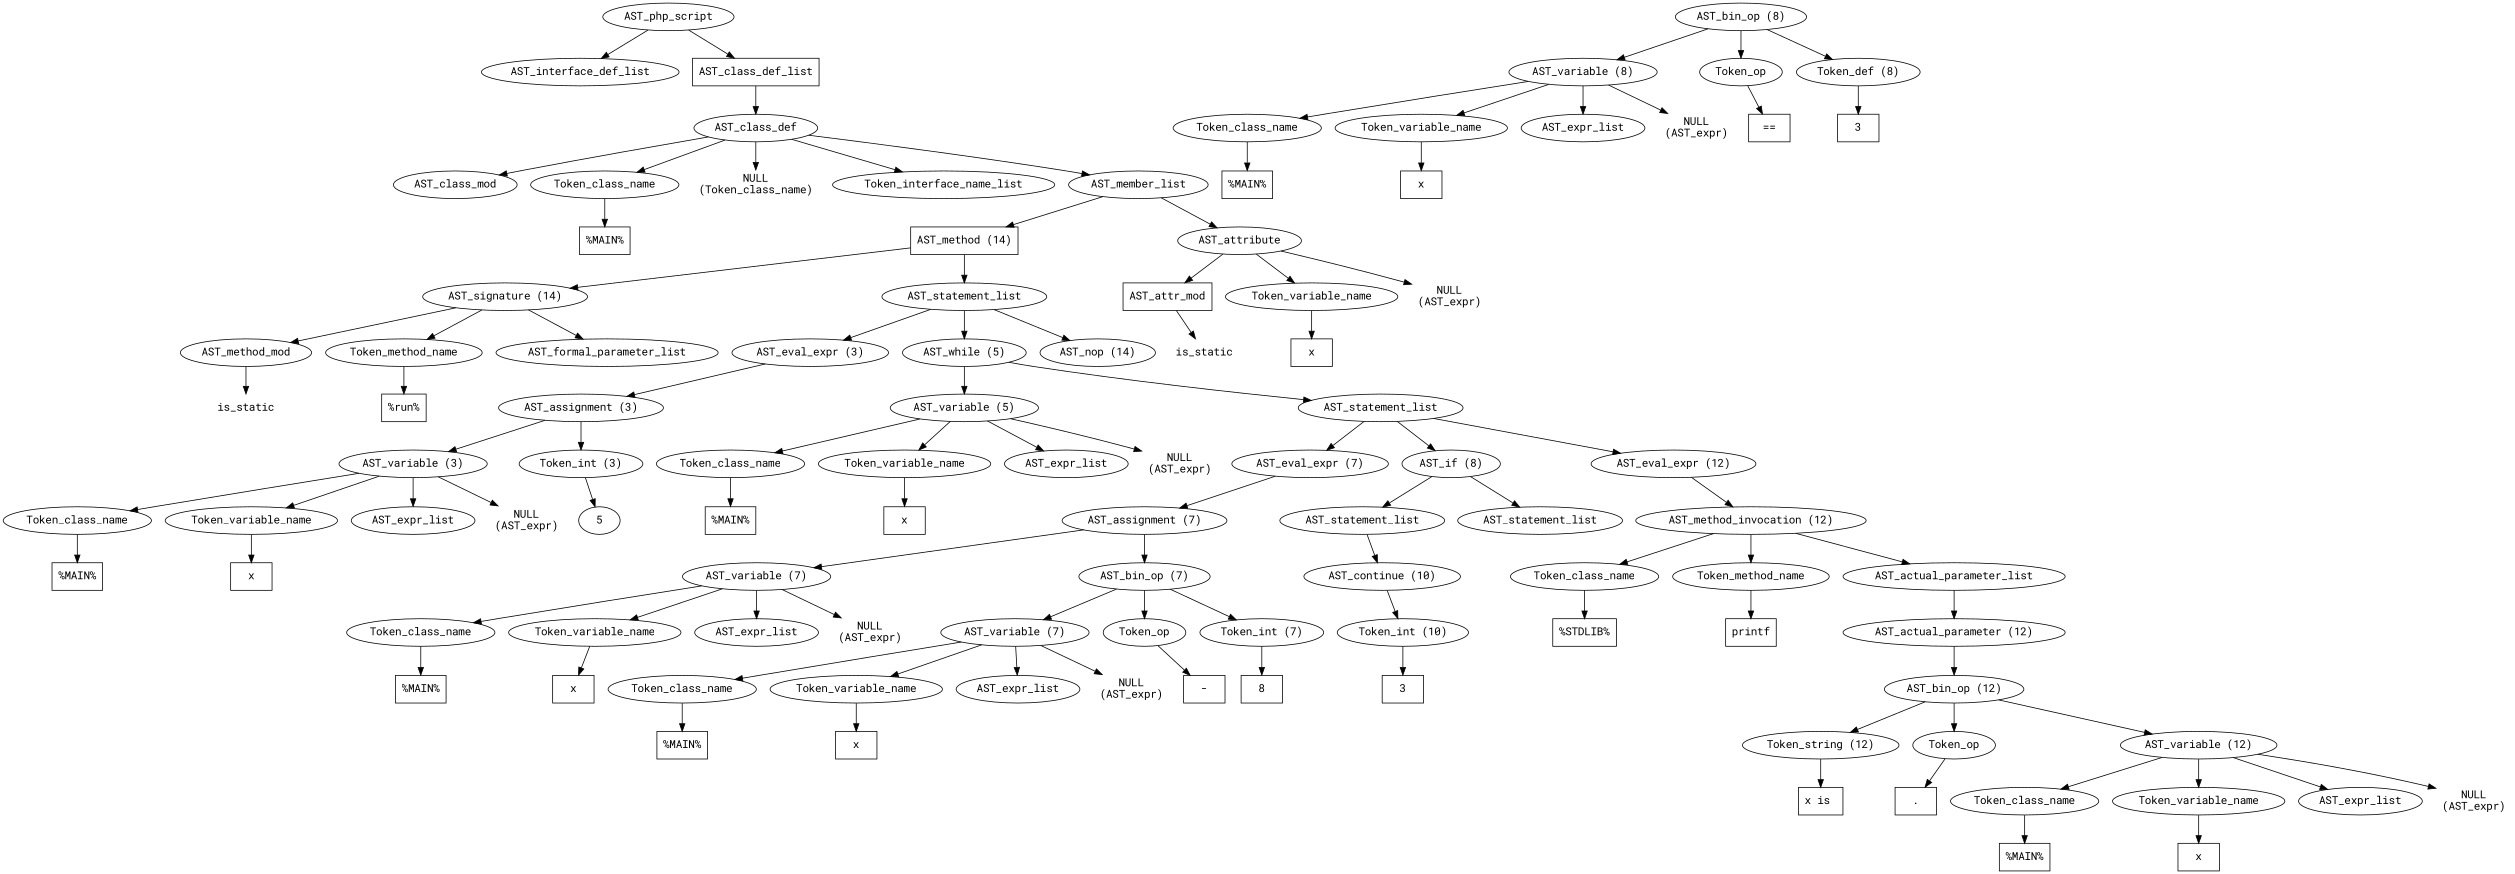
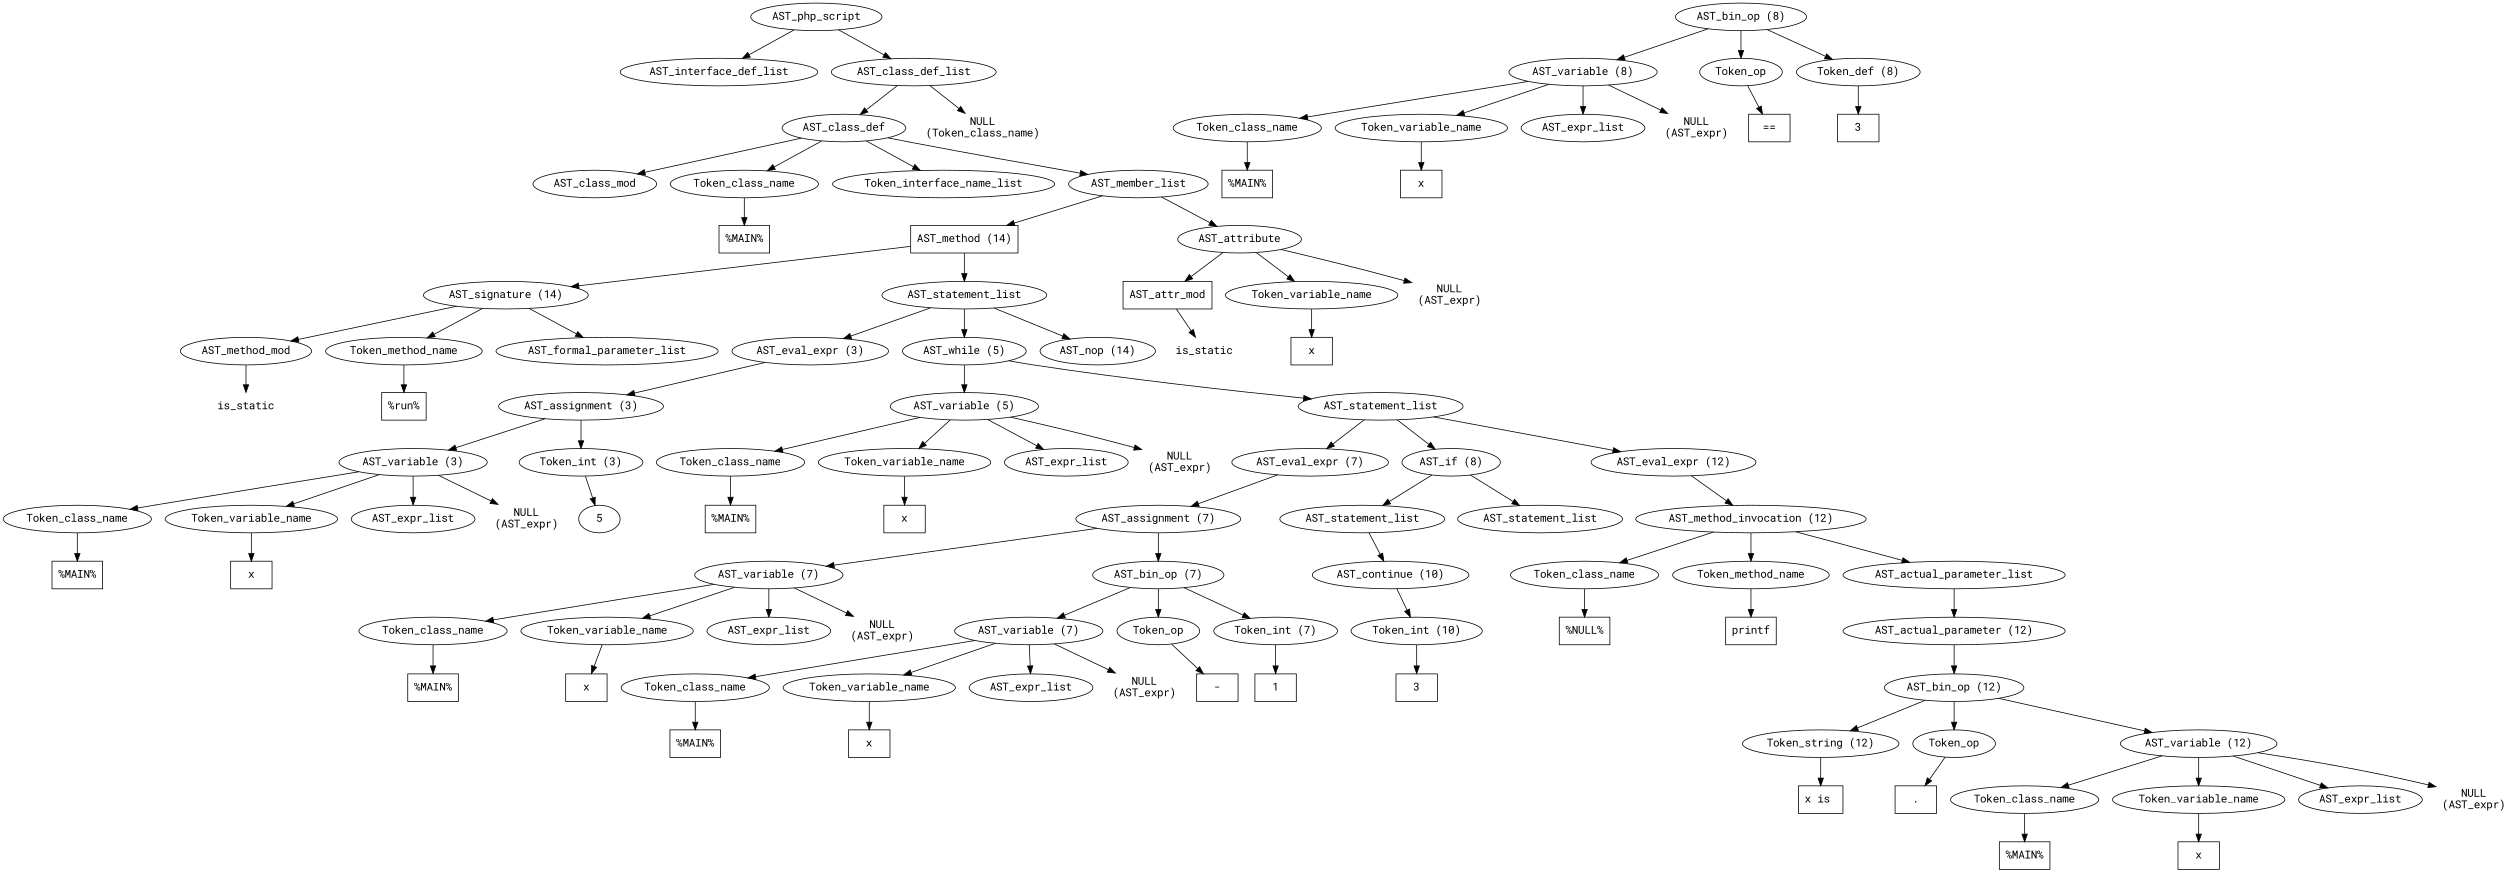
node "AST_class_def_list": shape box -> ellipse
edge "AST_class_def" -> "NULL (Token_class_name)": now "AST_class_def_list" -> "NULL (Token_class_name)"
node "%STDLIB%": label "%STDLIB%" -> "%NULL%"
node "8": label "8" -> "1"
